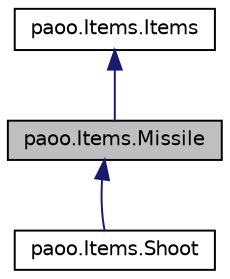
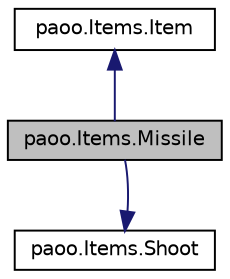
node "paoo.Items.Items": label "paoo.Items.Items" -> "paoo.Items.Item"
edge "paoo.Items.Shoot" -> "paoo.Items.Missile": reversed
